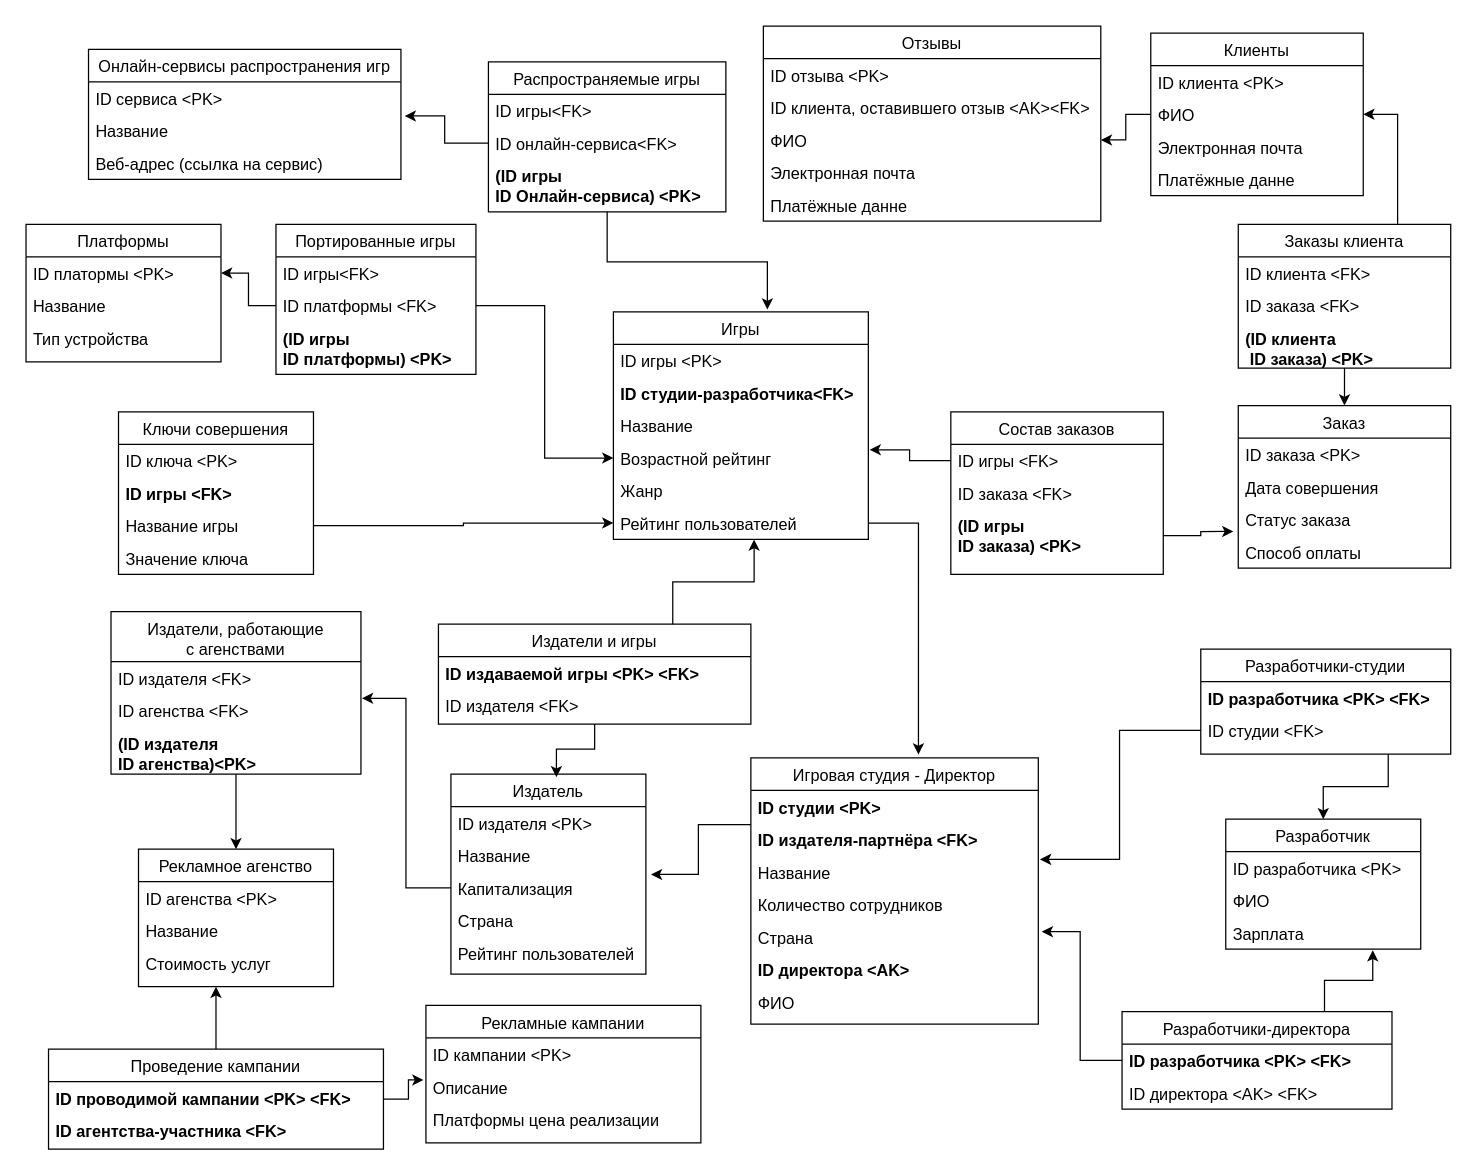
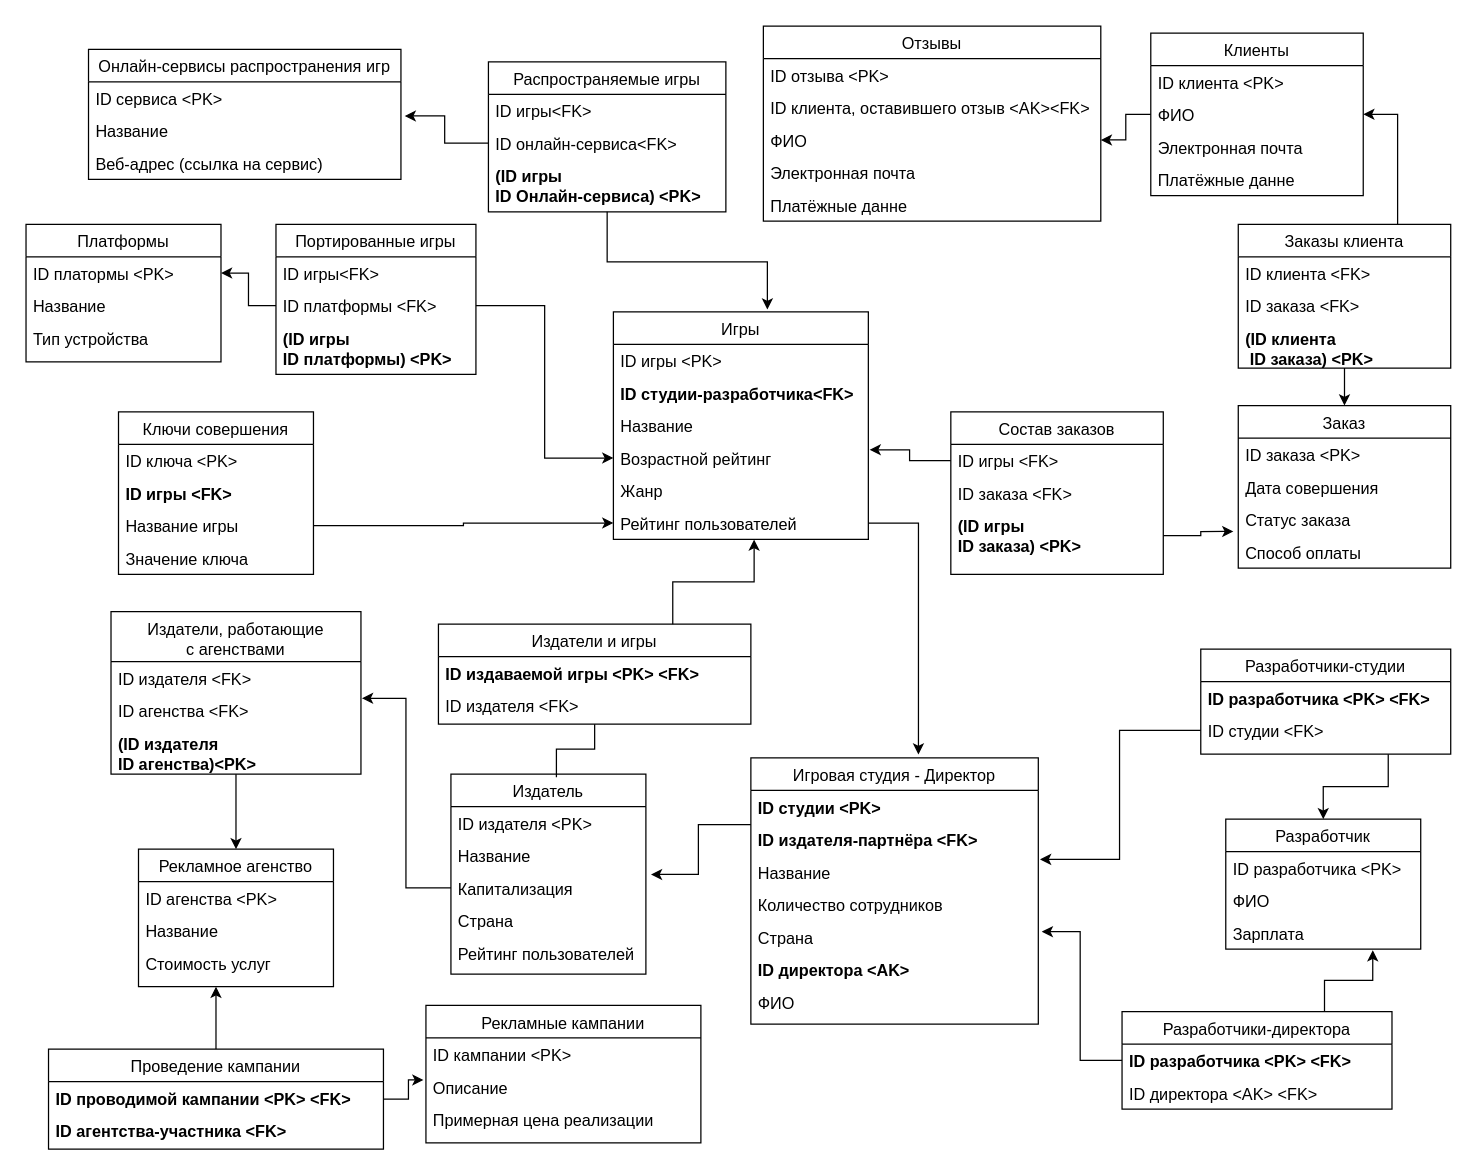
edge "Издатели и игры" -> "Издатель": arrowhead classic -> none
node "Платформы цена реализации": label "Платформы цена реализации" -> "Примерная цена реализации"
